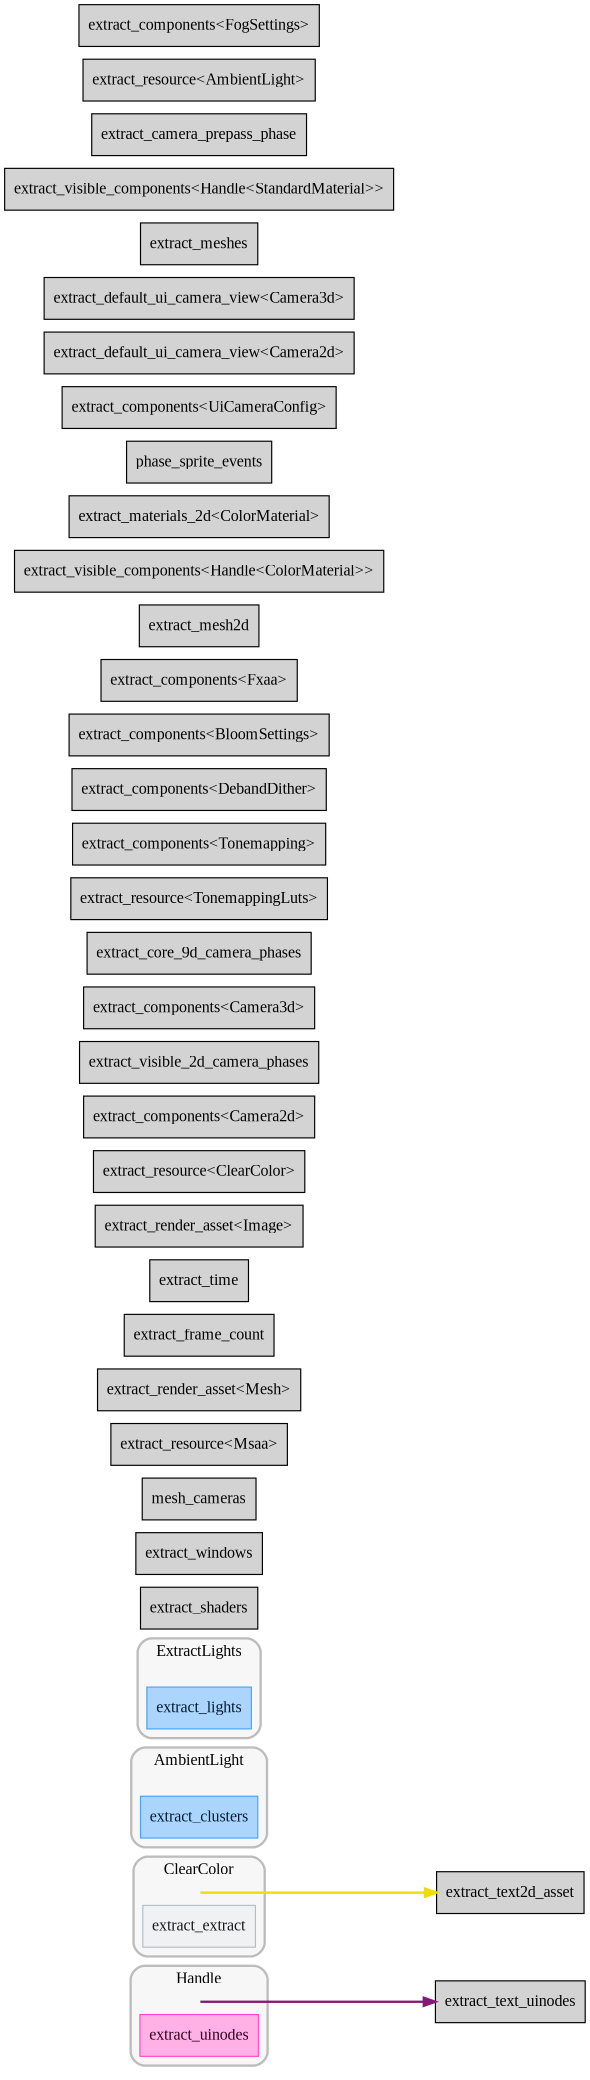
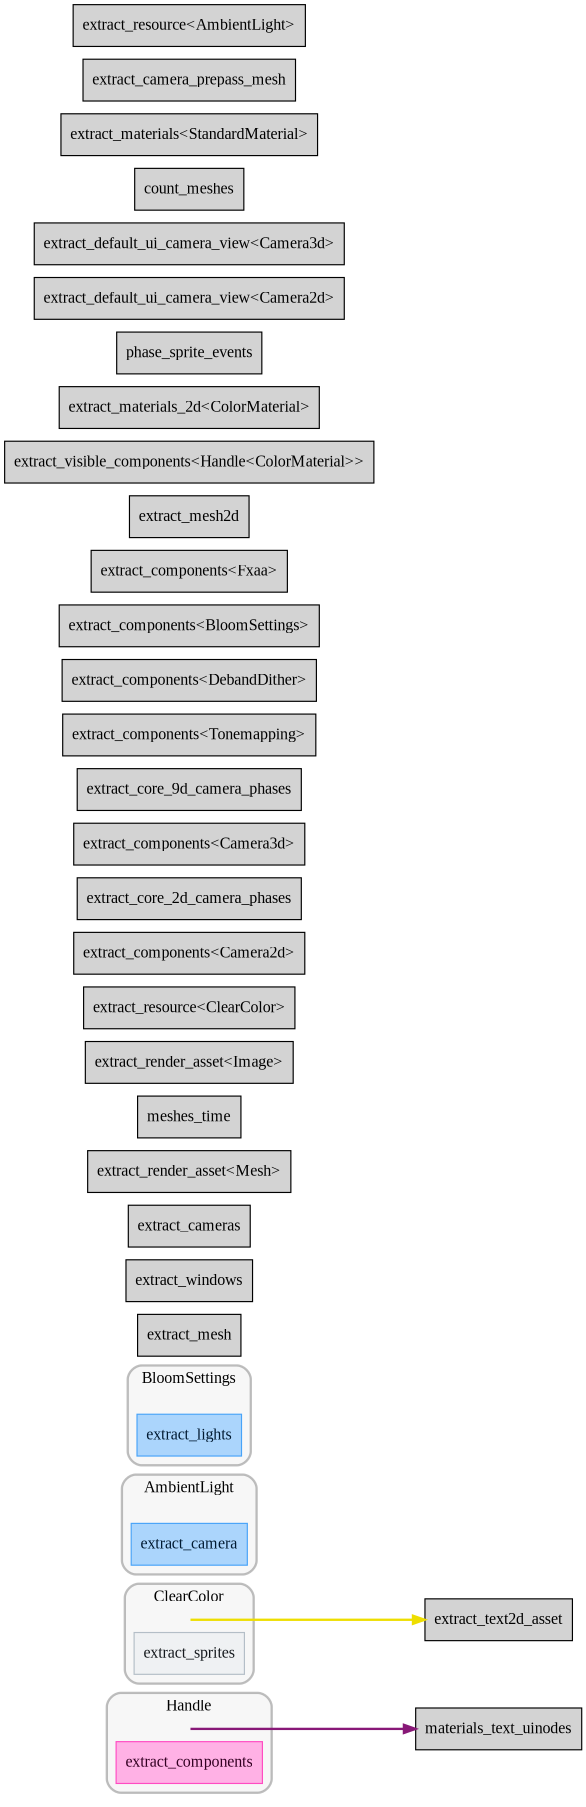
node "extract_components<FogSettings>": removed
node "extract_materials<StandardMaterial>": added
node "extract_camera_prepass_phase": label "extract_camera_prepass_phase" -> "extract_camera_prepass_mesh"
node "extract_visible_components<Handle<StandardMaterial>>": removed
node "extract_meshes": label "extract_meshes" -> "count_meshes"
node "extract_components<UiCameraConfig>": removed
node "extract_resource<TonemappingLuts>": removed
node "extract_visible_2d_camera_phases": label "extract_visible_2d_camera_phases" -> "extract_core_2d_camera_phases"
node "extract_time": label "extract_time" -> "meshes_time"
node "extract_frame_count": removed
node "extract_resource<Msaa>": removed
node "mesh_cameras": label "mesh_cameras" -> "extract_cameras"
node "extract_shaders": label "extract_shaders" -> "extract_mesh"
cluster "ExtractLights": label "ExtractLights" -> "BloomSettings"
node "extract_clusters": label "extract_clusters" -> "extract_camera"
node "extract_extract": label "extract_extract" -> "extract_sprites"
node "extract_text_uinodes": label "extract_text_uinodes" -> "materials_text_uinodes"
node "extract_uinodes": label "extract_uinodes" -> "extract_components"
